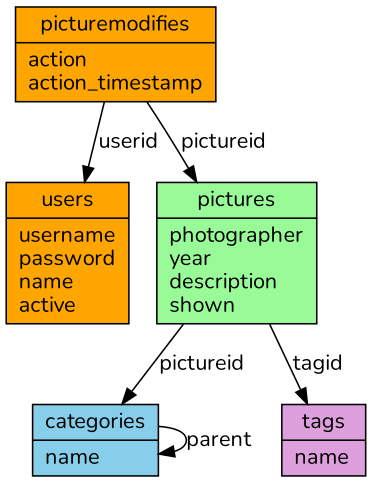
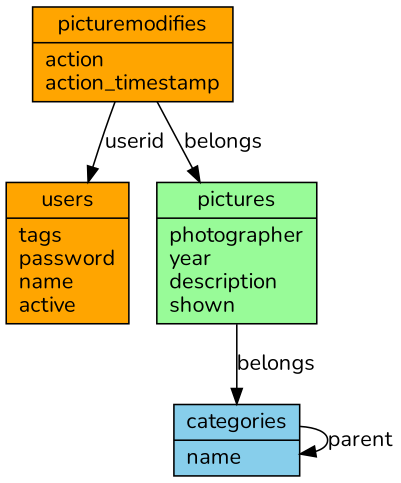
edge "picturemodifies" -> "pictures": label "pictureid" -> "belongs"
node "users": text "username" -> "tags"
edge "pictures" -> "categories": label "pictureid" -> "belongs"
node "tags": removed
